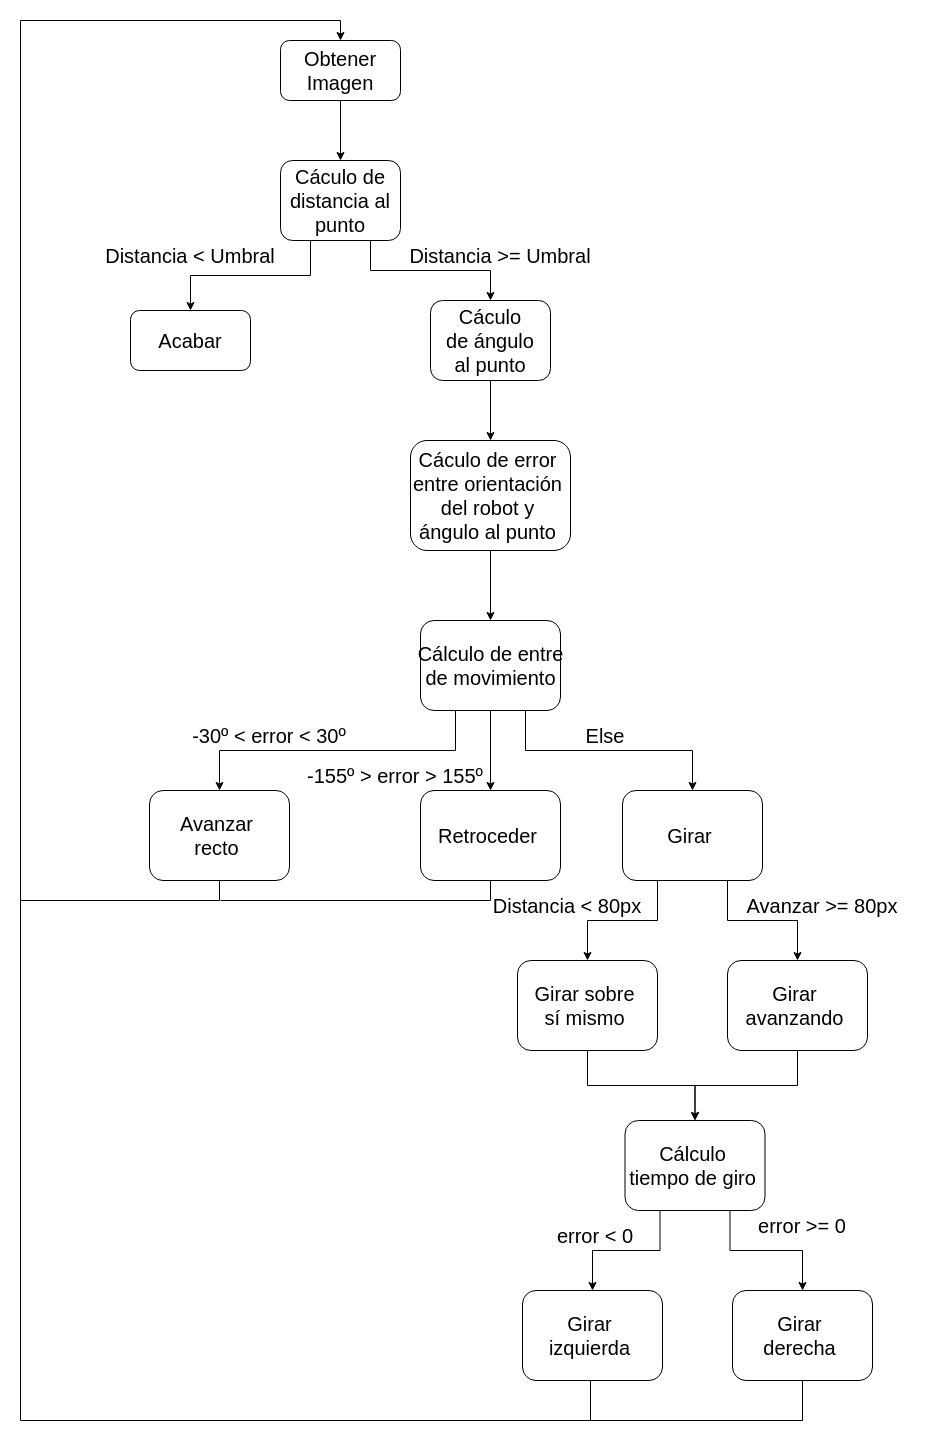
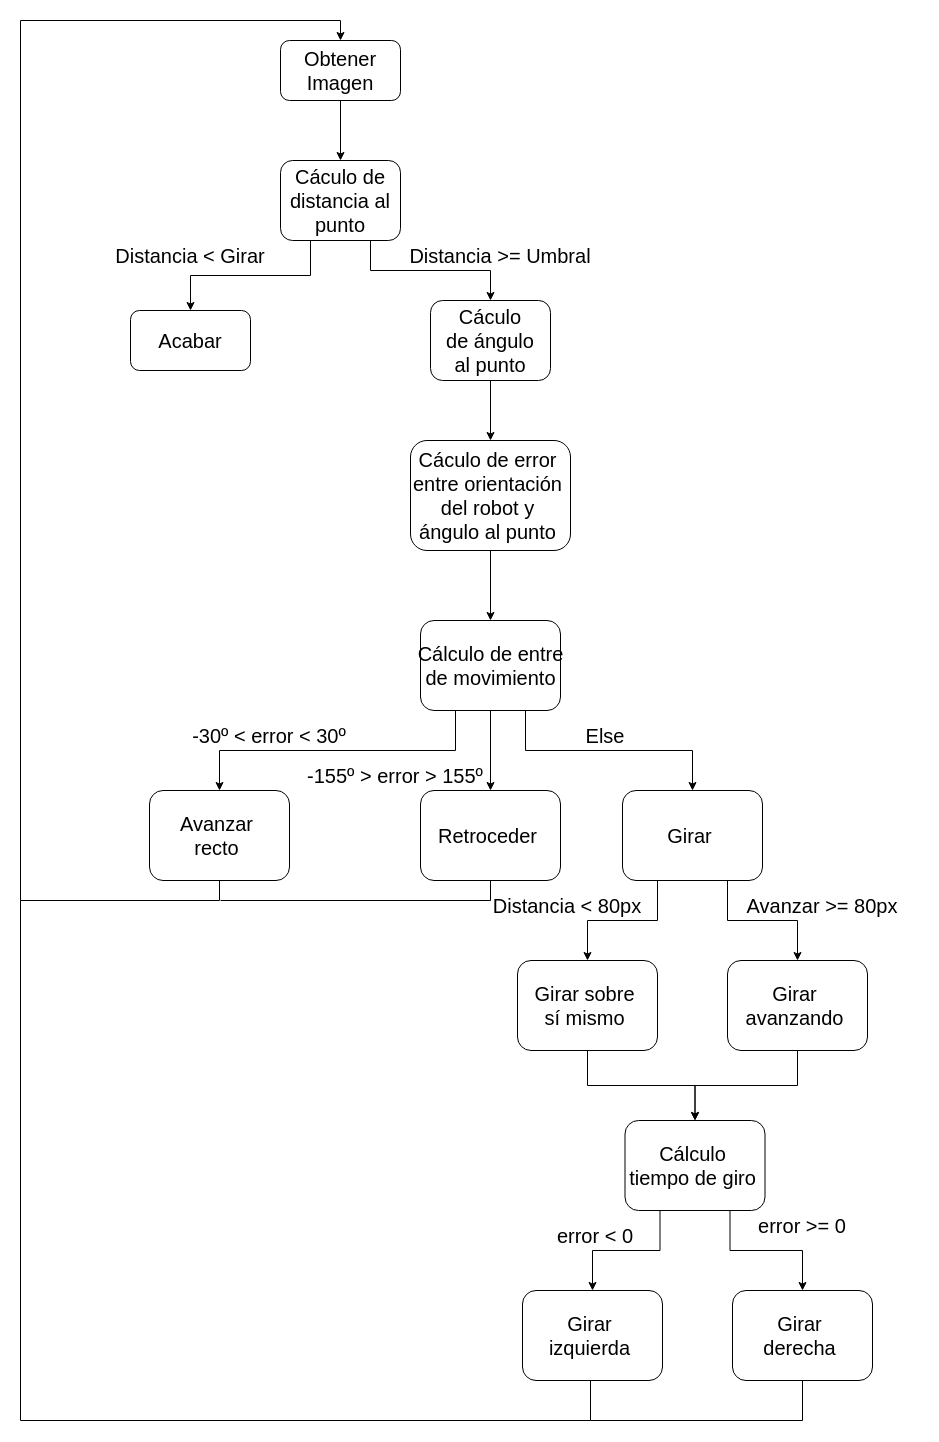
node "Distancia < Umbral": label "Distancia < Umbral" -> "Distancia < Girar"
